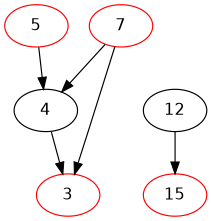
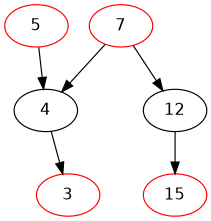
edge "7" -> "3": now "7" -> "12"
